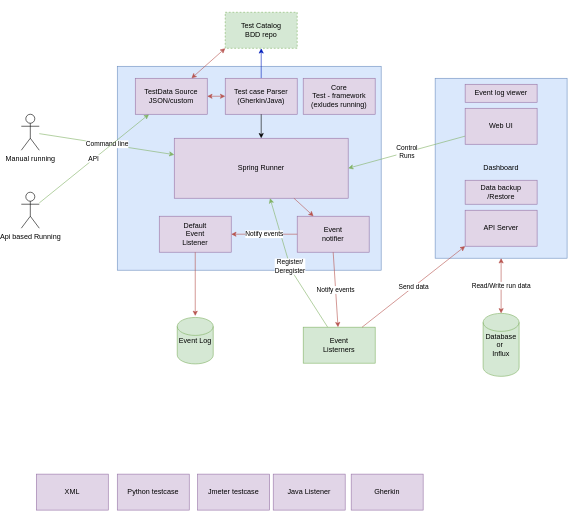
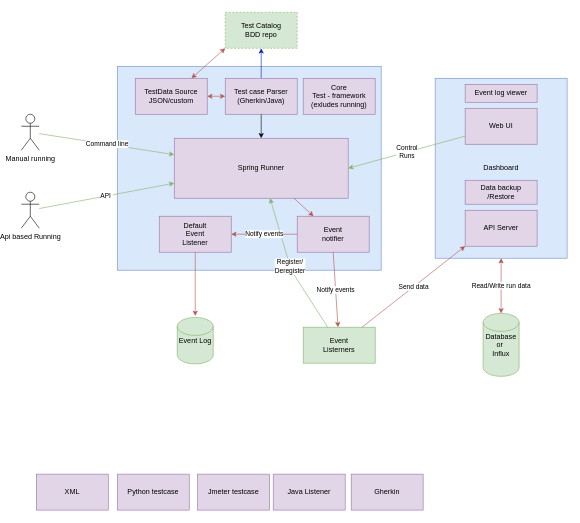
edge "Api based Running" -> "TestData Source JSON/custom": now "Api based Running" -> "Spring Runner"
